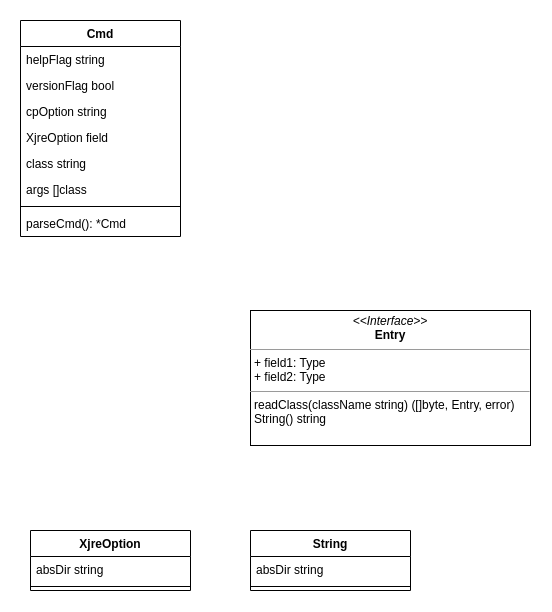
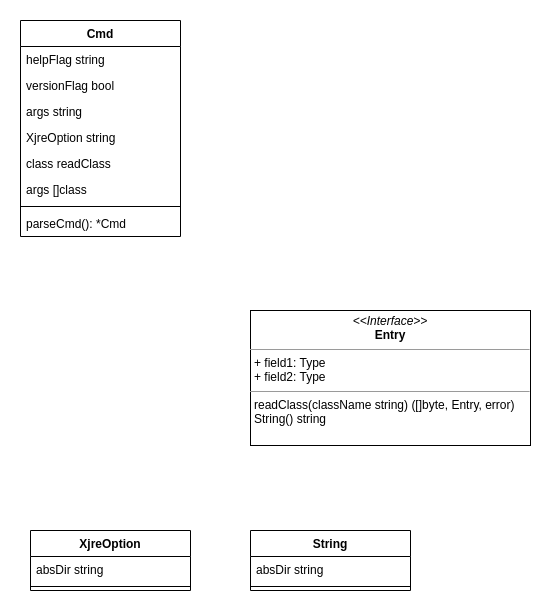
node "cpOption string": label "cpOption string" -> "args string"
node "XjreOption field": label "XjreOption field" -> "XjreOption string"
node "class string": label "class string" -> "class readClass"
